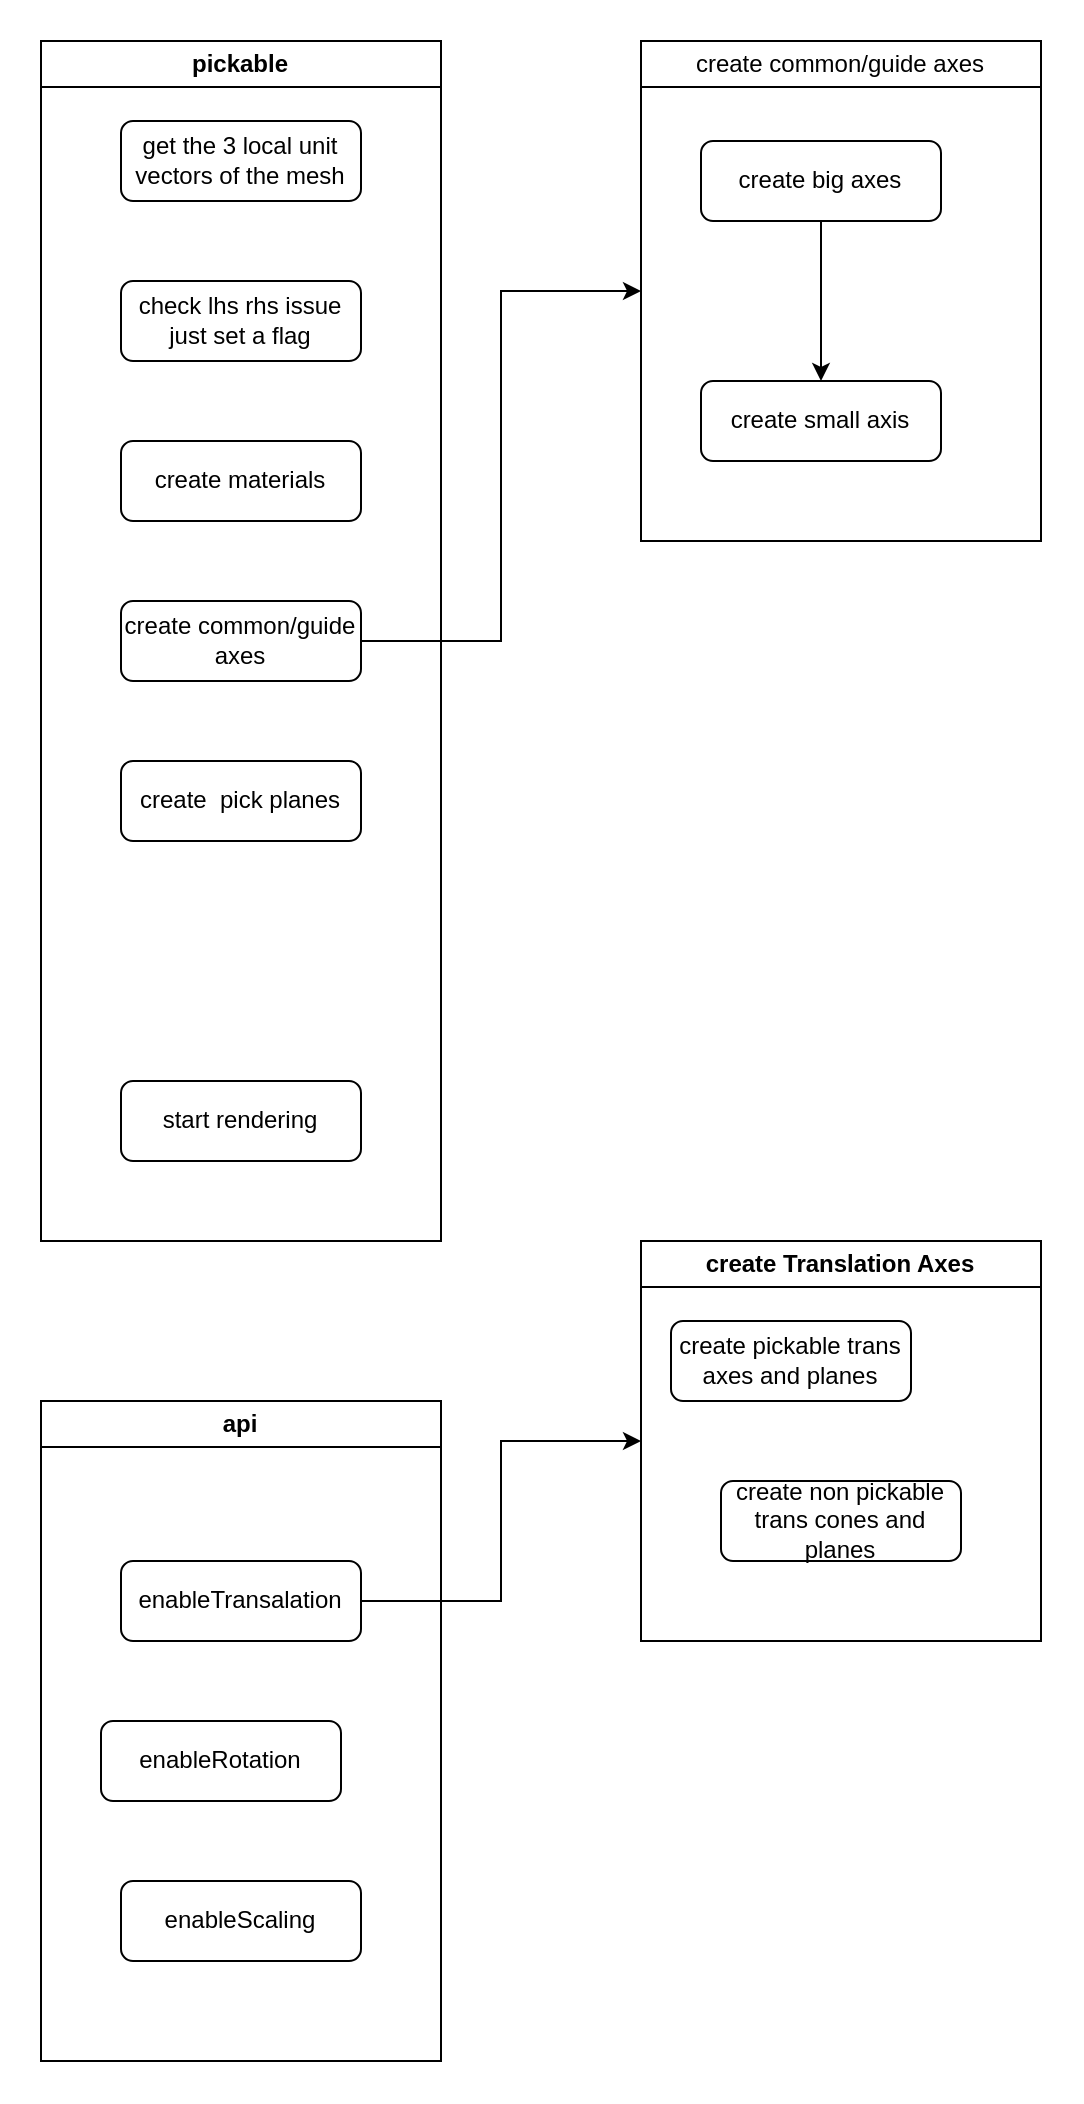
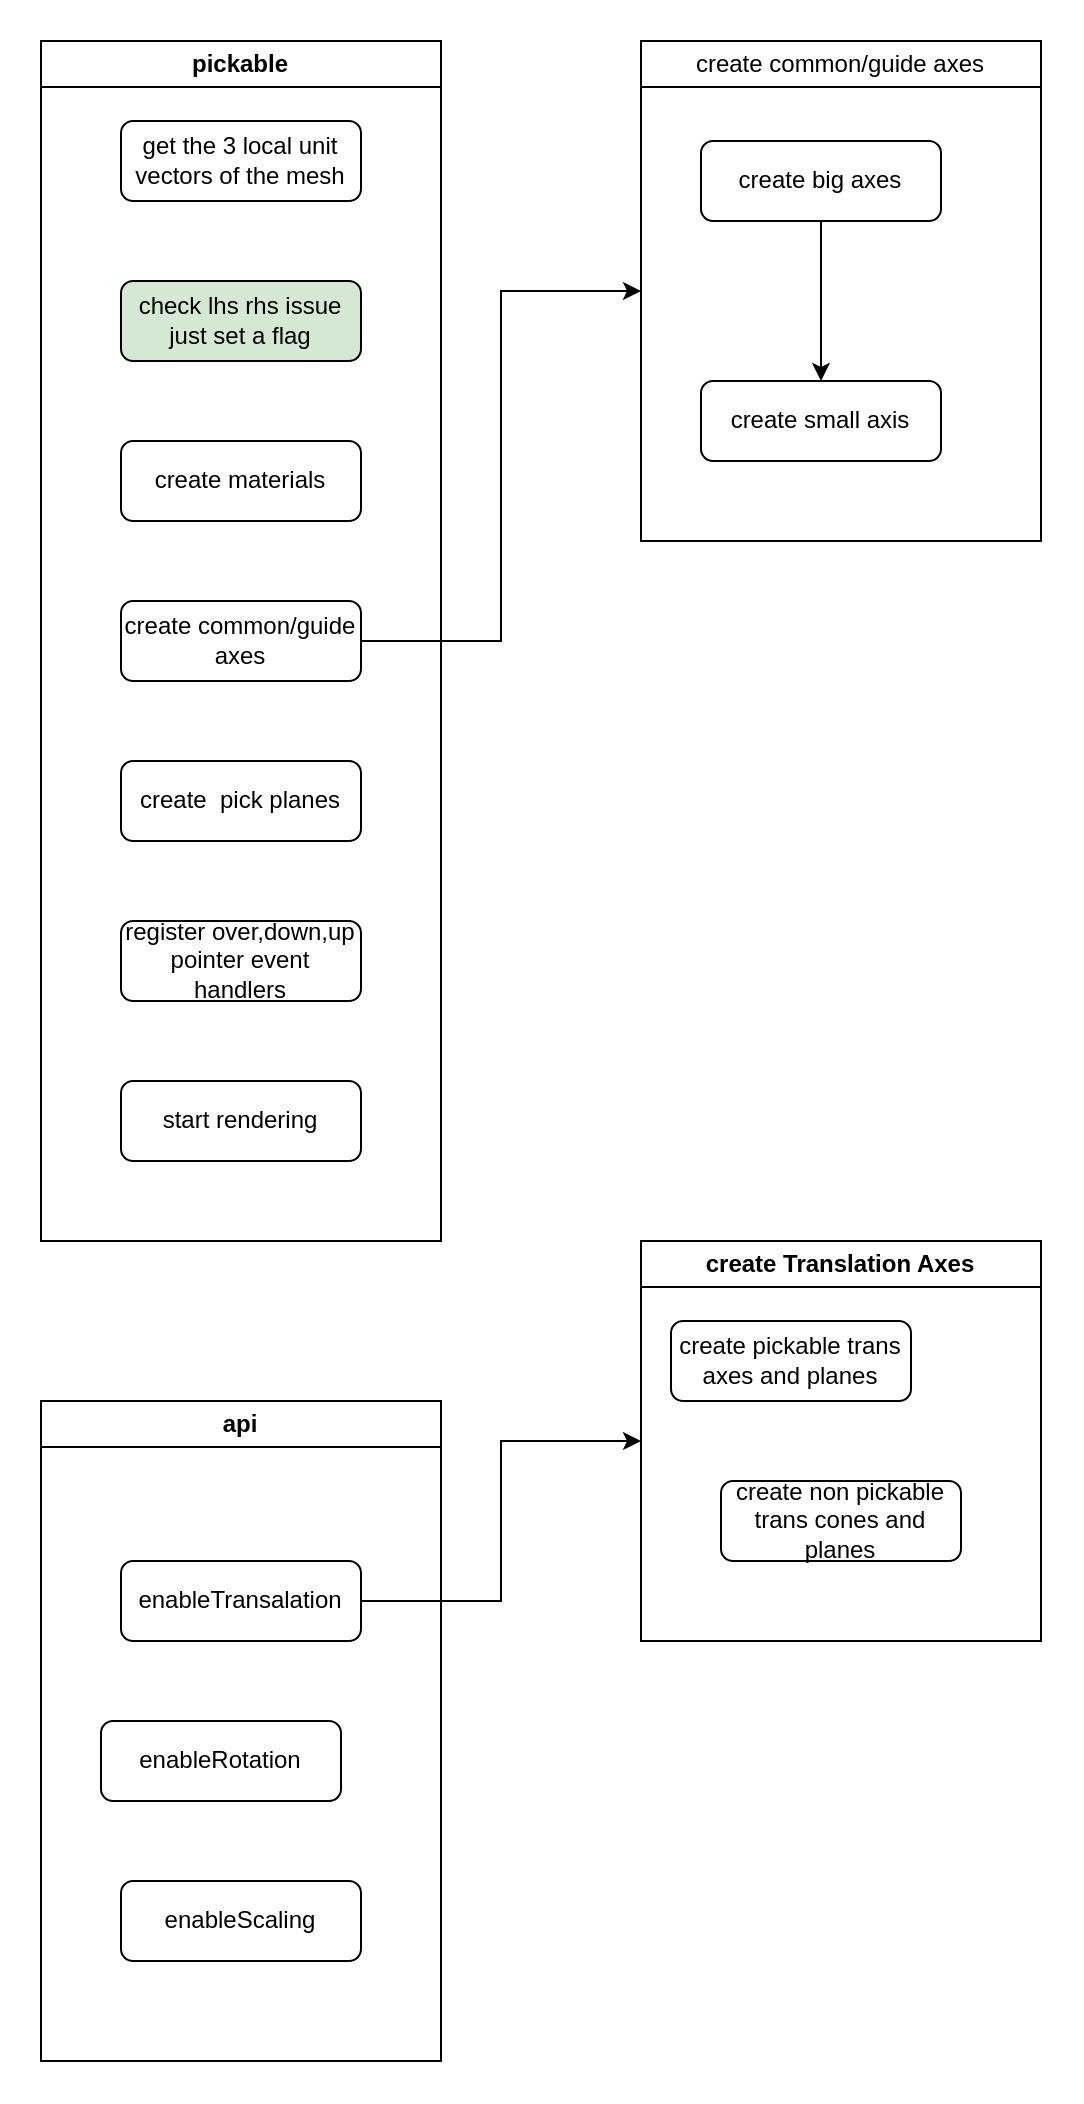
node "check lhs rhs issue just set a flag": fillcolor #ffffff -> #d5e8d4
node "register over,down,up pointer event handlers": added
